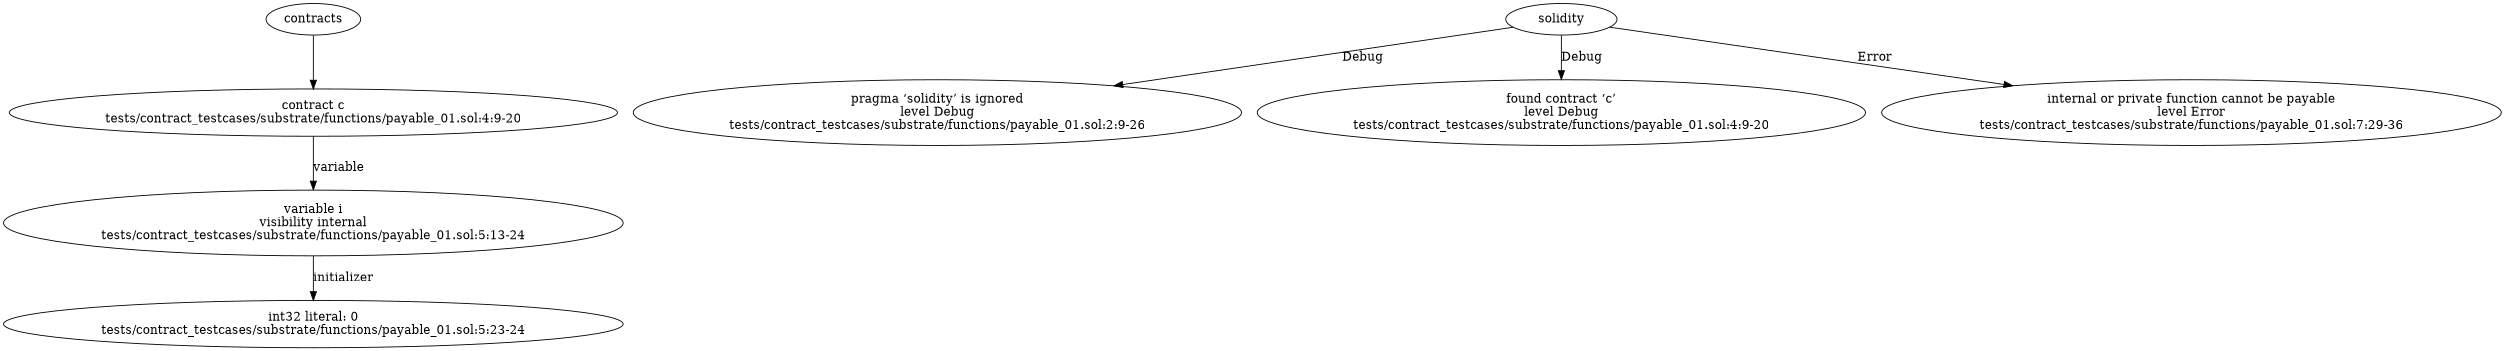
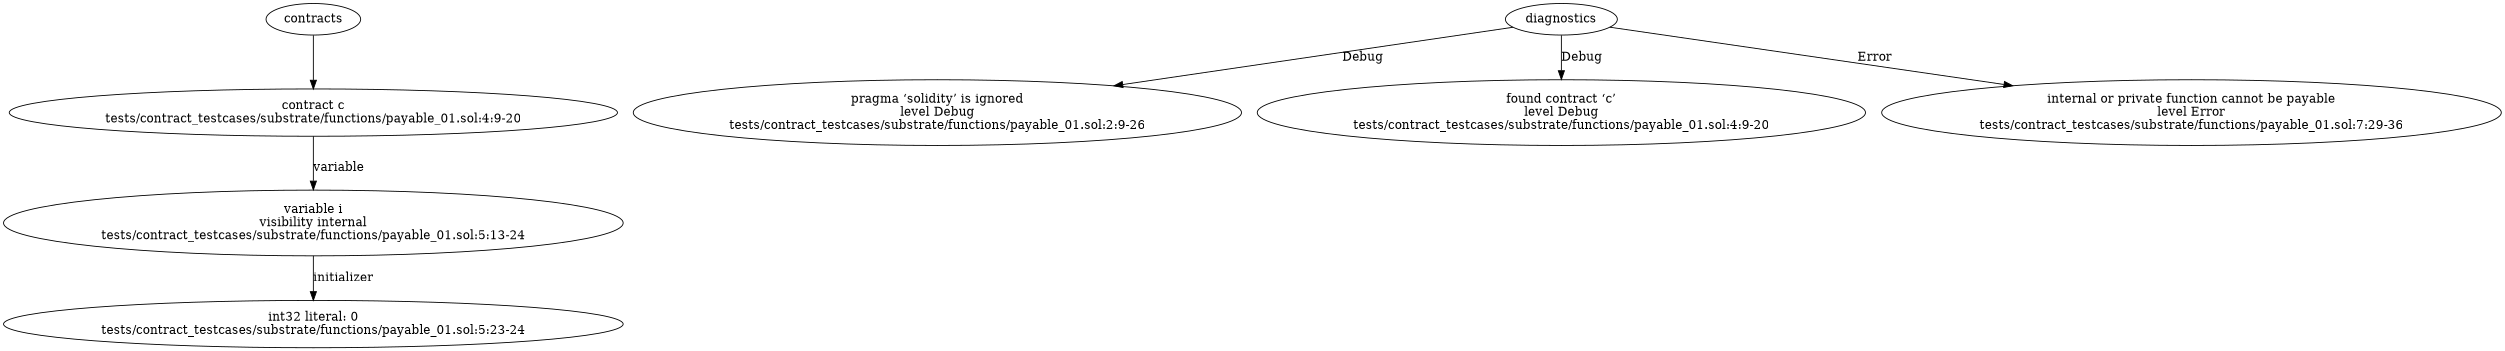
node "solidity": label "solidity" -> "diagnostics"
